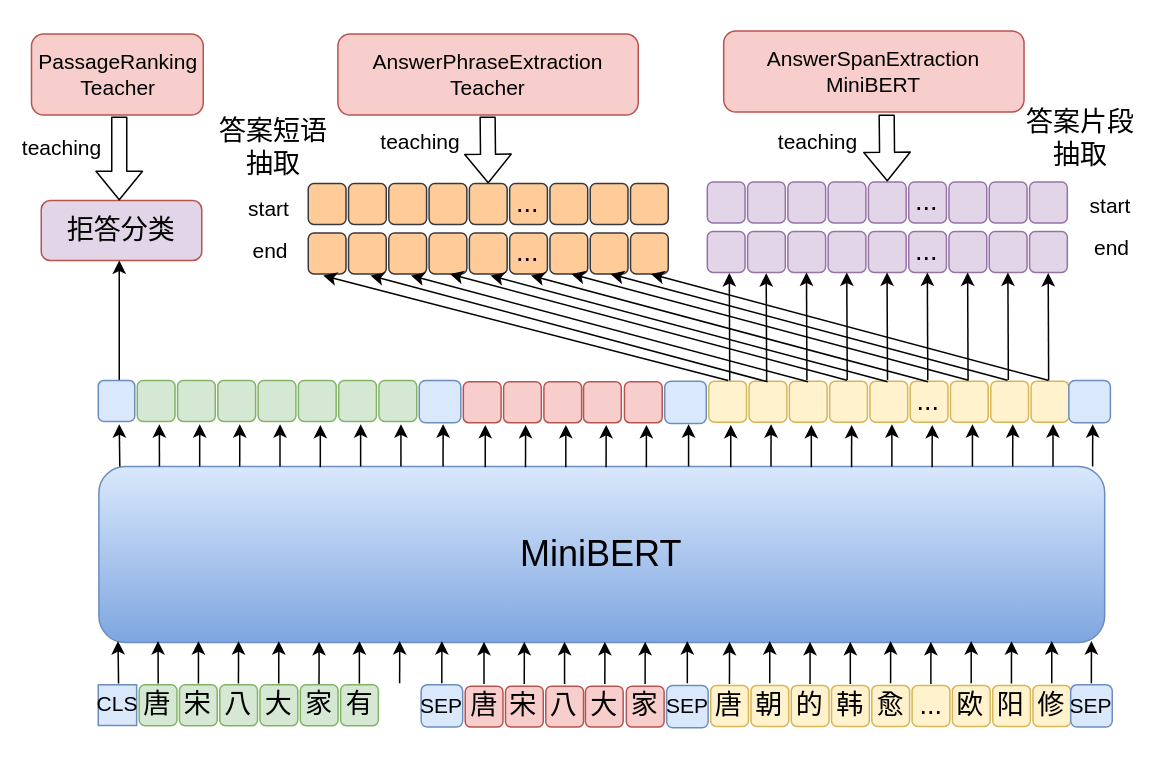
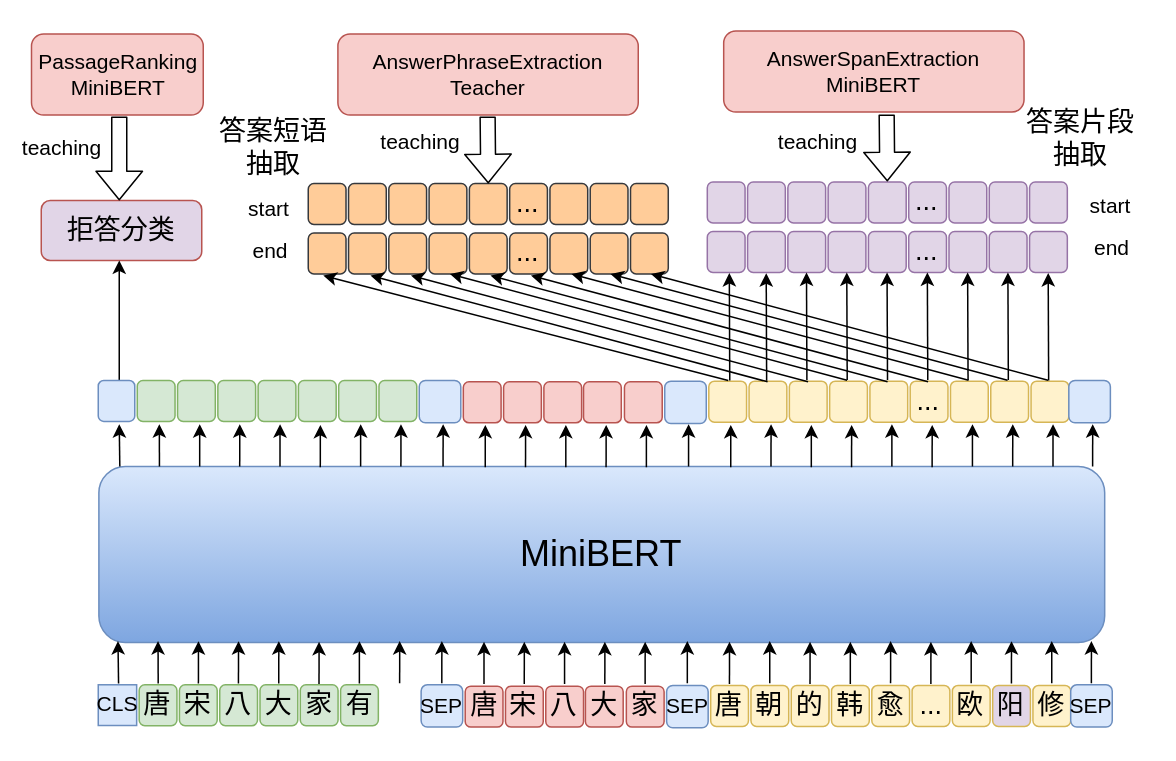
node "PassageRanking Teacher": label "PassageRanking Teacher" -> "PassageRanking MiniBERT"
node "阳": fillcolor #fff2cc -> #e1d5e7
